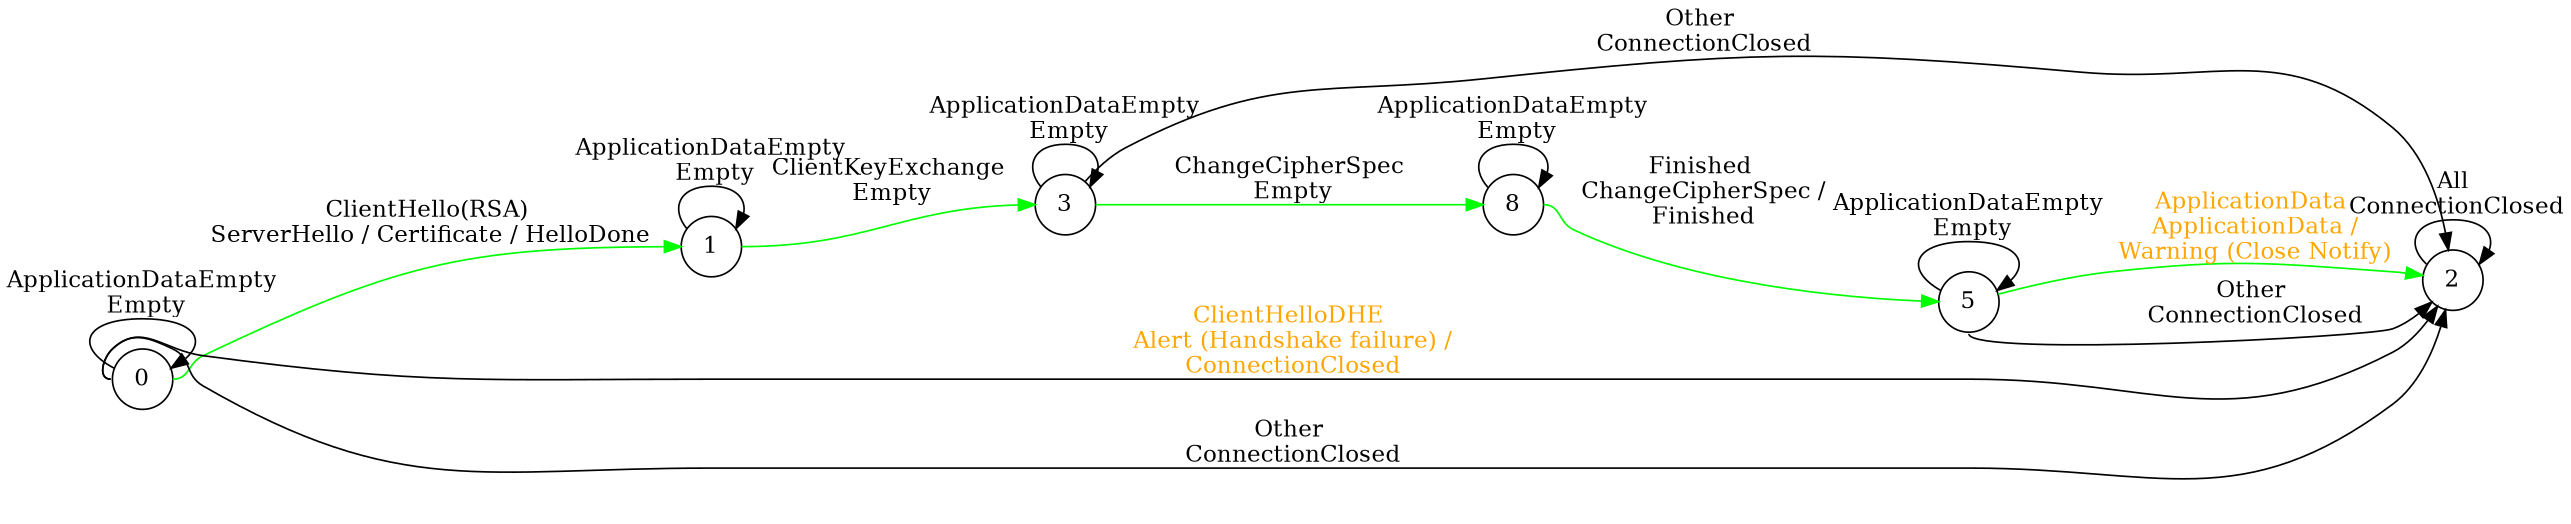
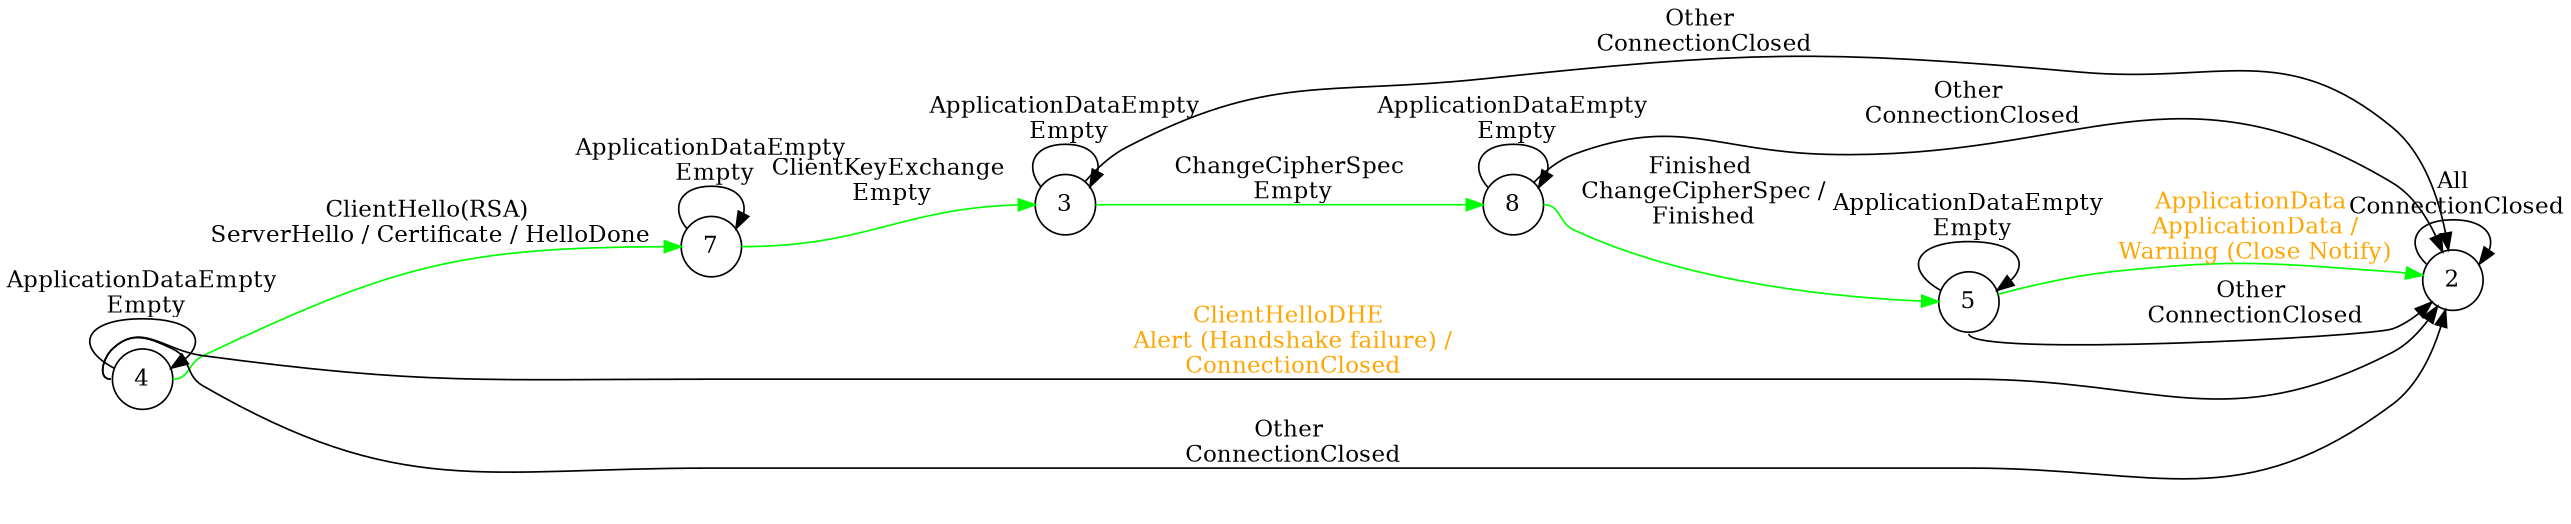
edge "8" -> "2": added, label "Other ConnectionClosed"
node "1": label "1" -> "7"
node "0": label "0" -> "4"
